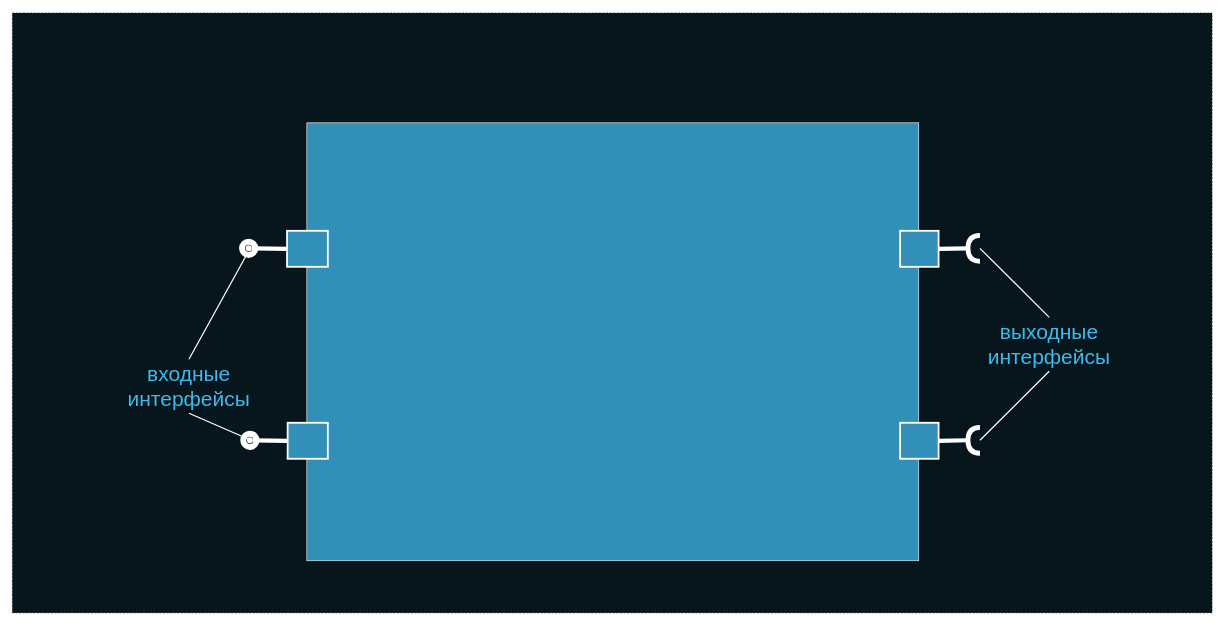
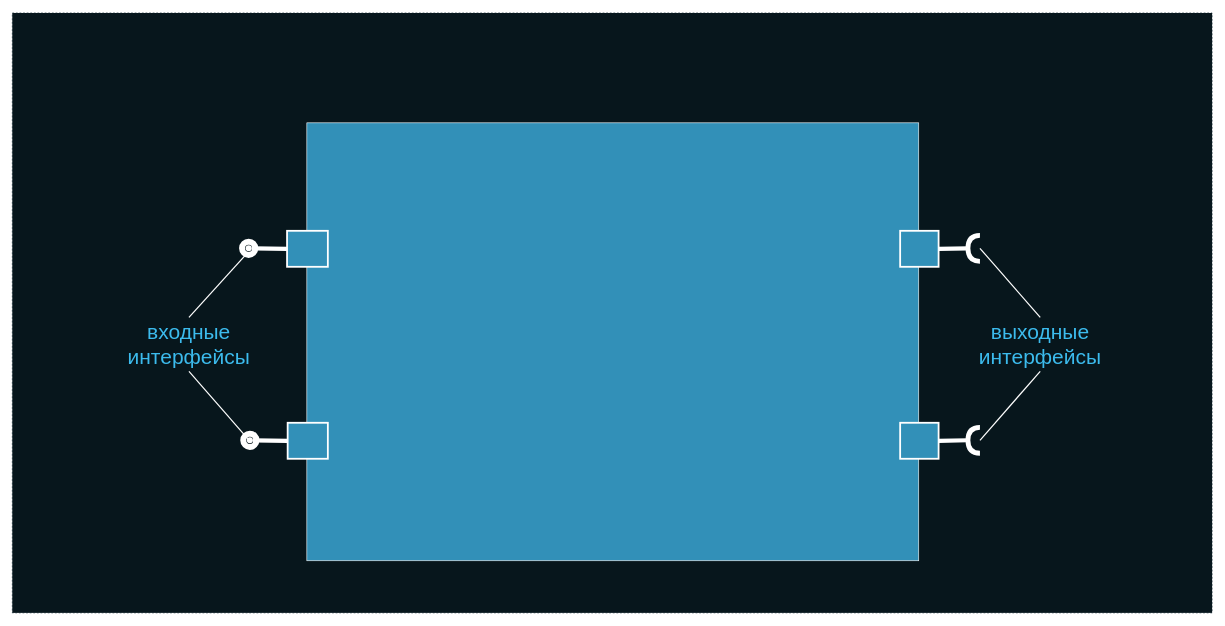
node "выходныеинтерфейсы": moved (1049, 344) -> (1040, 344)
node "входныеинтерфейсы": moved (189, 386) -> (189, 344)
